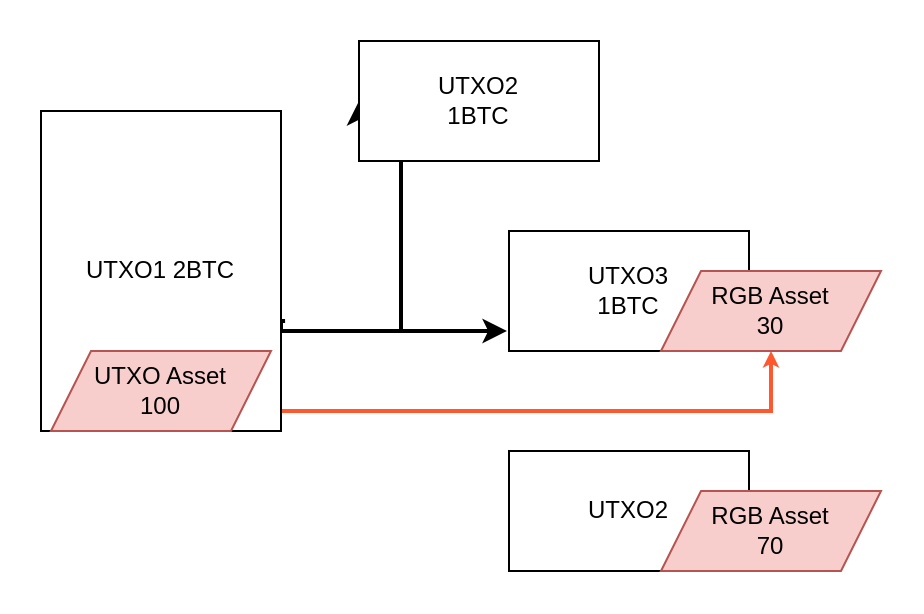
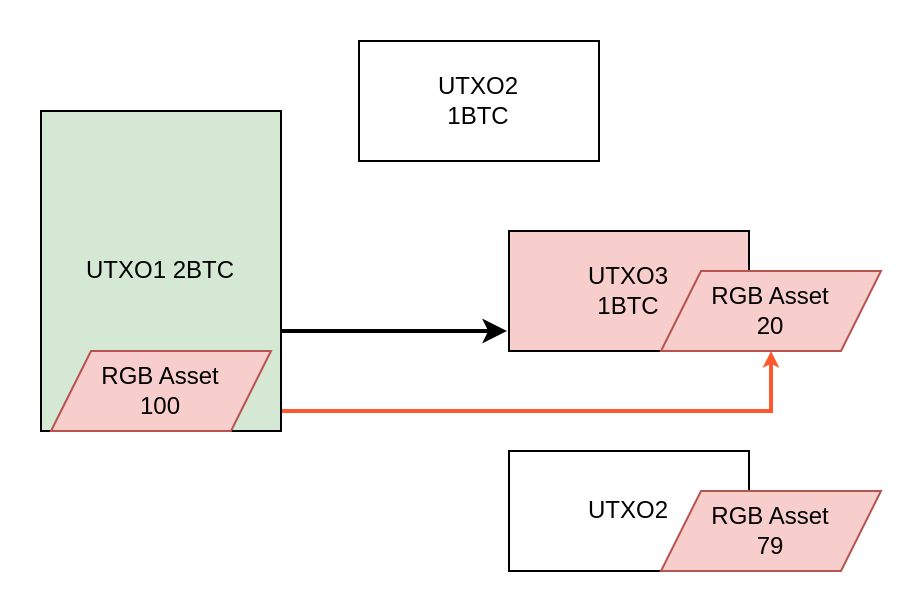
edge "UTXO1 2BTC" -> "UTXO2 1BTC": removed
node "UTXO1 2BTC": fillcolor #ffffff -> #d5e8d4
node "UTXO3 1BTC": fillcolor #ffffff -> #f8cecc
node "RGB Asset 30": label "RGB Asset 30" -> "RGB Asset 20"
node "UTXO Asset 100": label "UTXO Asset 100" -> "RGB Asset 100"
node "RGB Asset 70": label "RGB Asset 70" -> "RGB Asset 79"
